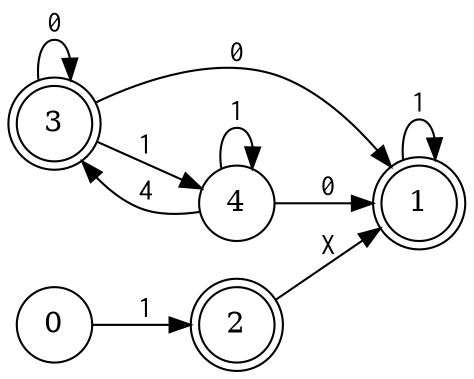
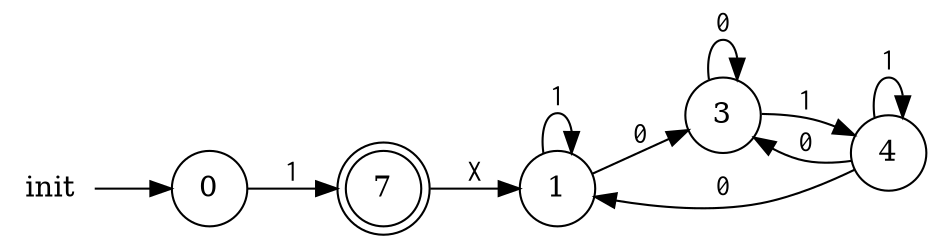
edge "3" -> "1": reversed
node "3": shape doublecircle -> circle
node "init": added
edge "4" -> "3": label "4" -> "0"
node "1": shape doublecircle -> circle
node "2": label "2" -> "7"
